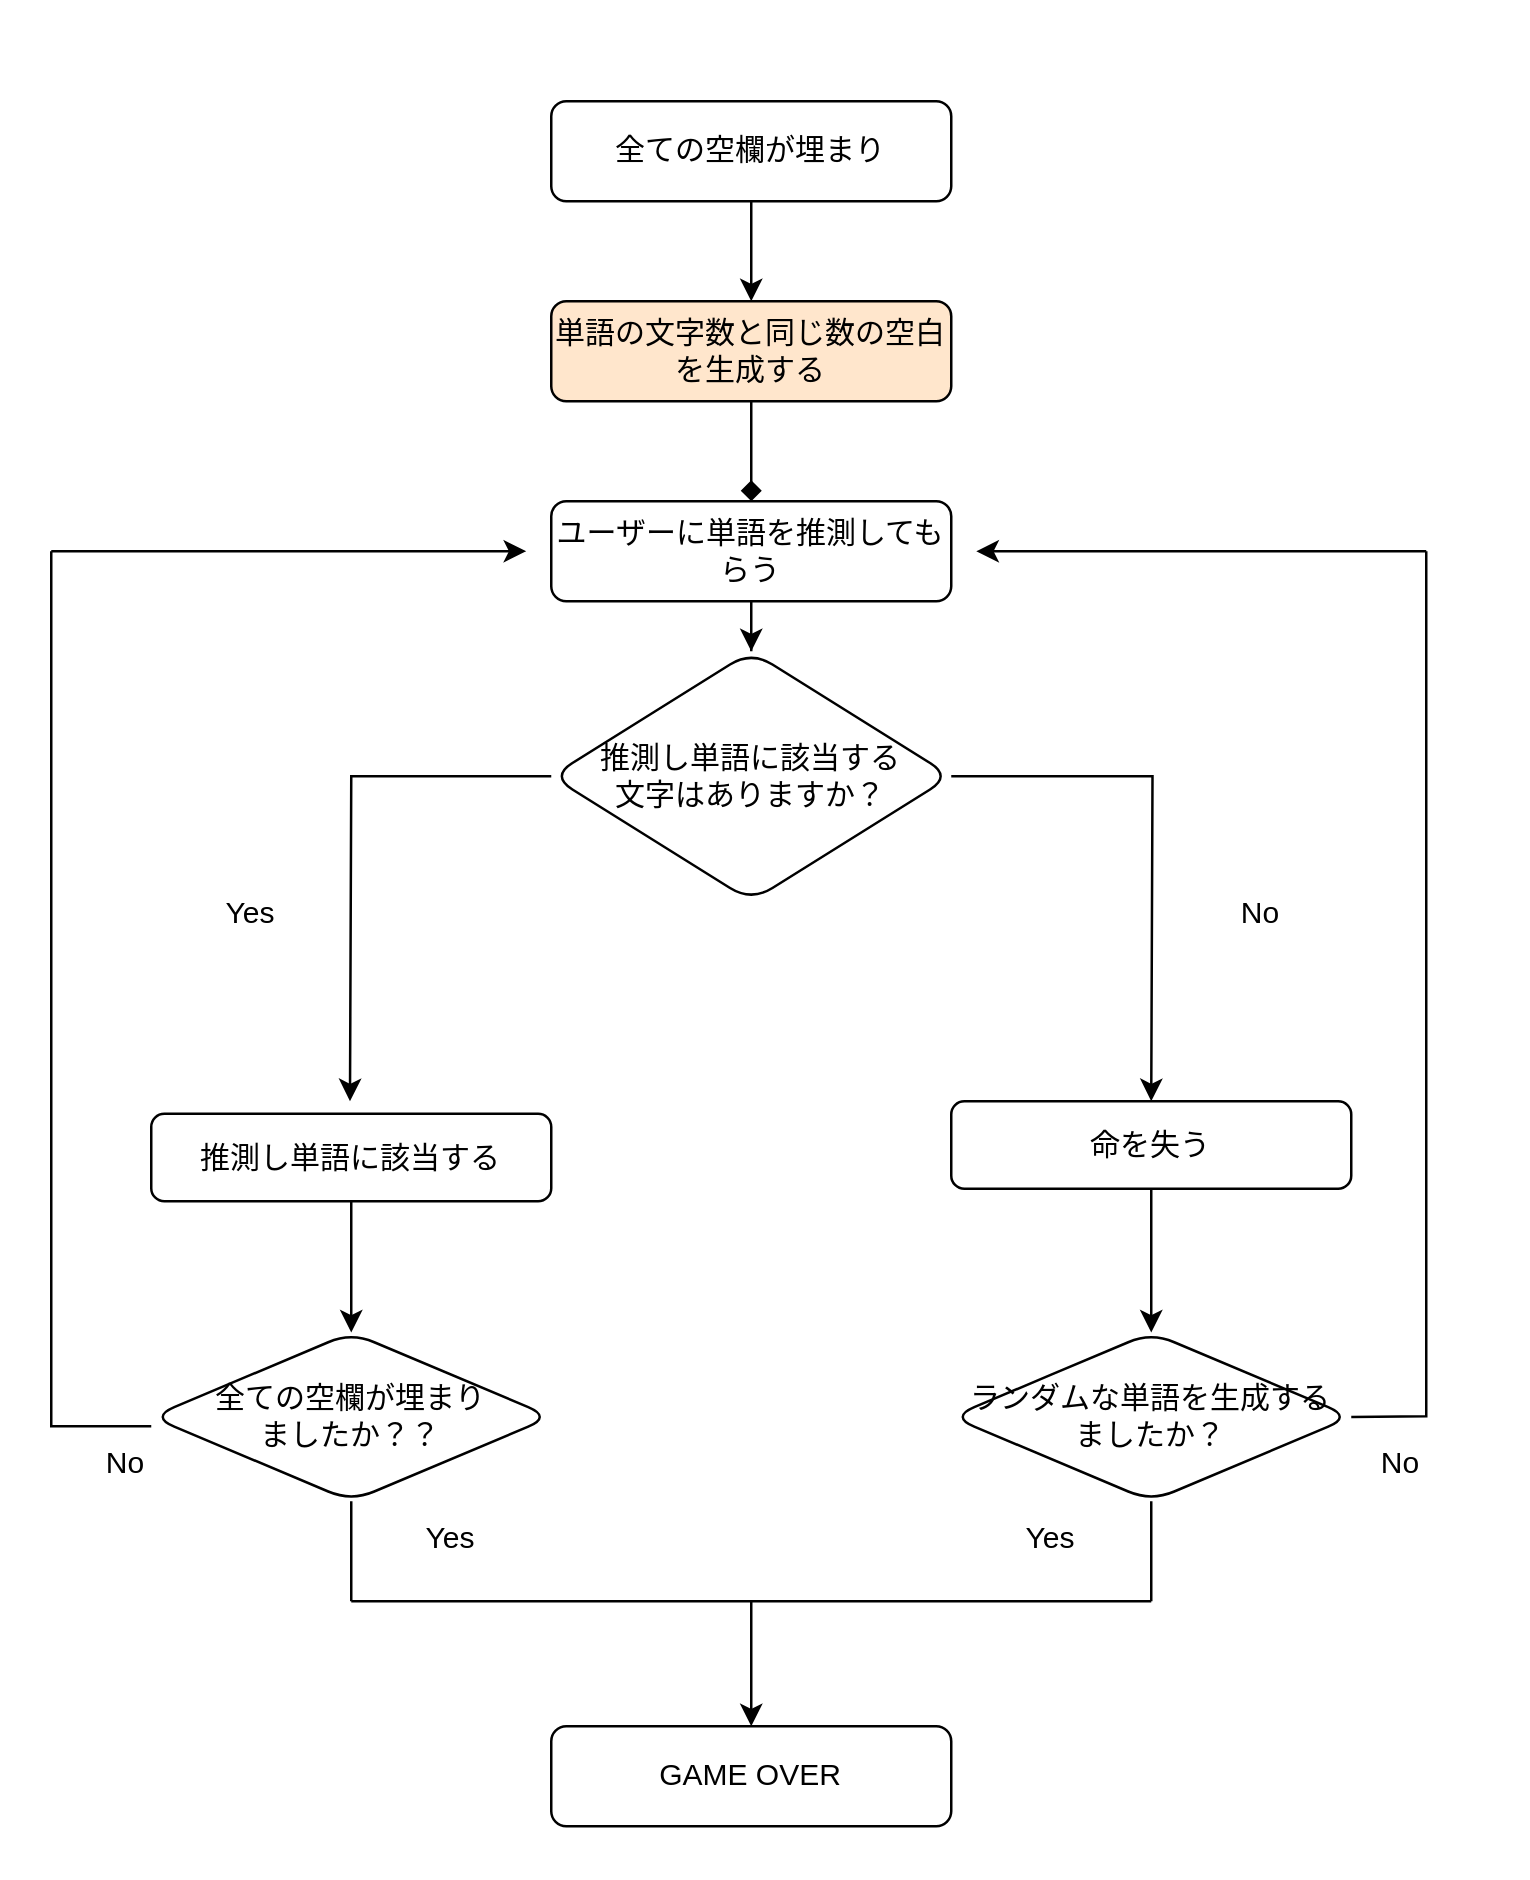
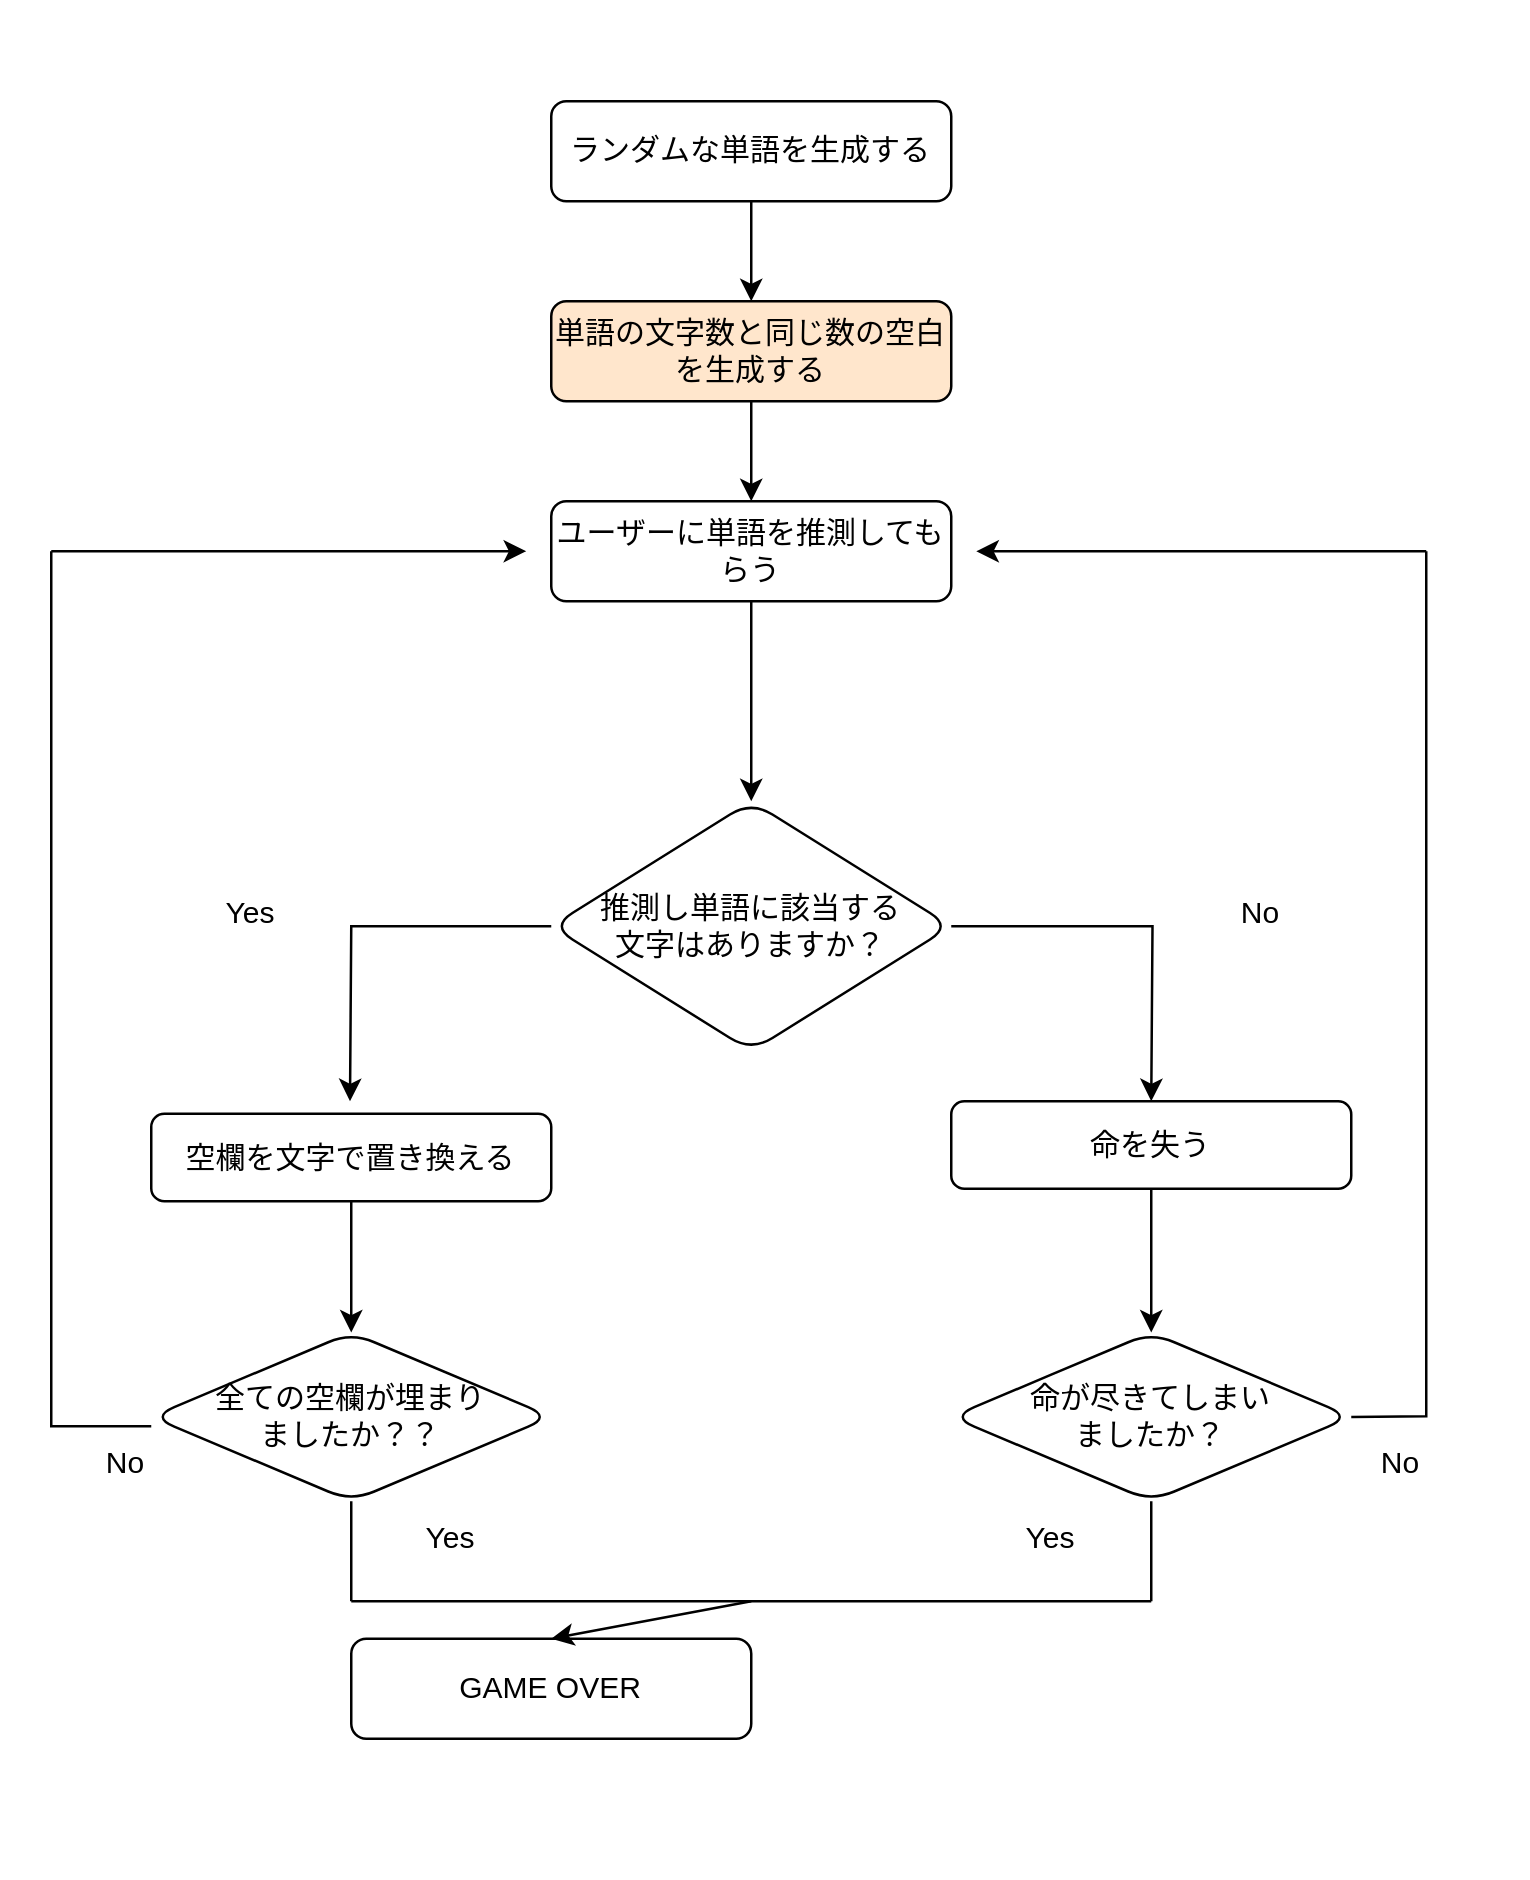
node "全ての空欄が埋まり": label "全ての空欄が埋まり" -> "ランダムな単語を生成する"
edge "単語の文字数と同じ数の空白を生成する" -> "ユーザーに単語を推測してもらう": arrowhead diamond -> classic
node "推測し単語に該当する 文字はありますか？": moved (751, 776) -> (751, 926)
node "推測し単語に該当する": label "推測し単語に該当する" -> "空欄を文字で置き換える"
node "ランダムな単語を生成する ましたか？": label "ランダムな単語を生成する ましたか？" -> "命が尽きてしまい ましたか？"
node "GAME OVER": moved (751, 1776) -> (551, 1689)
